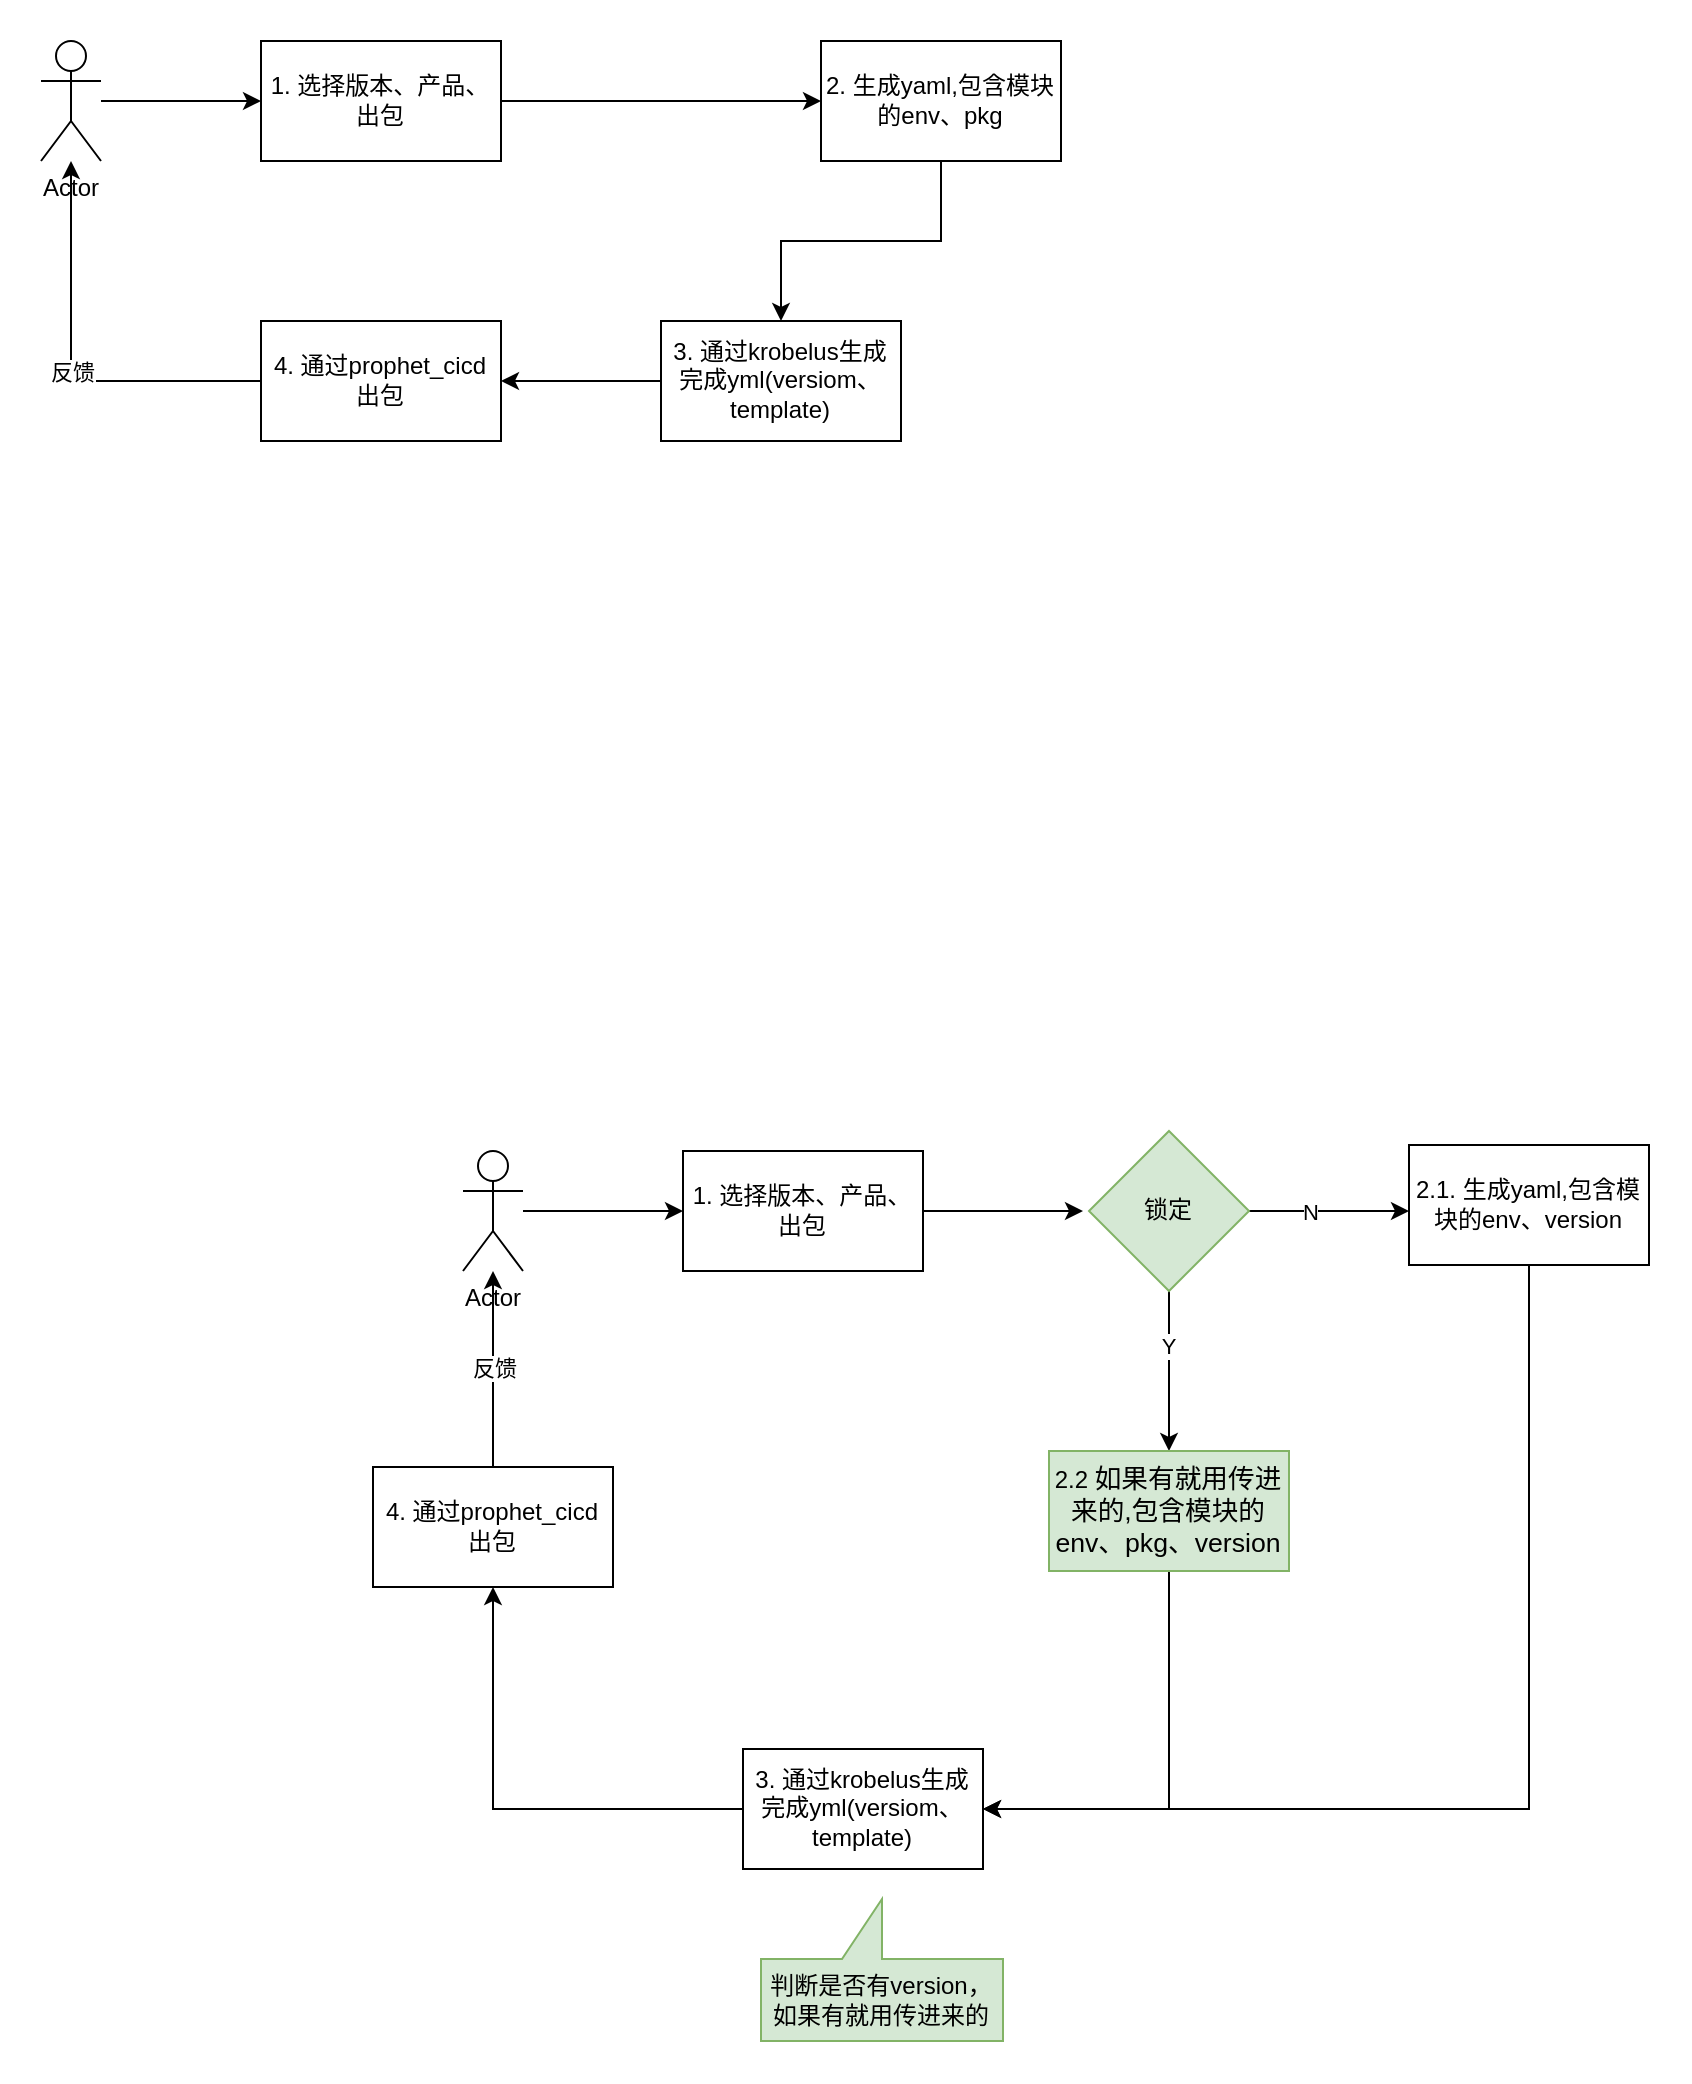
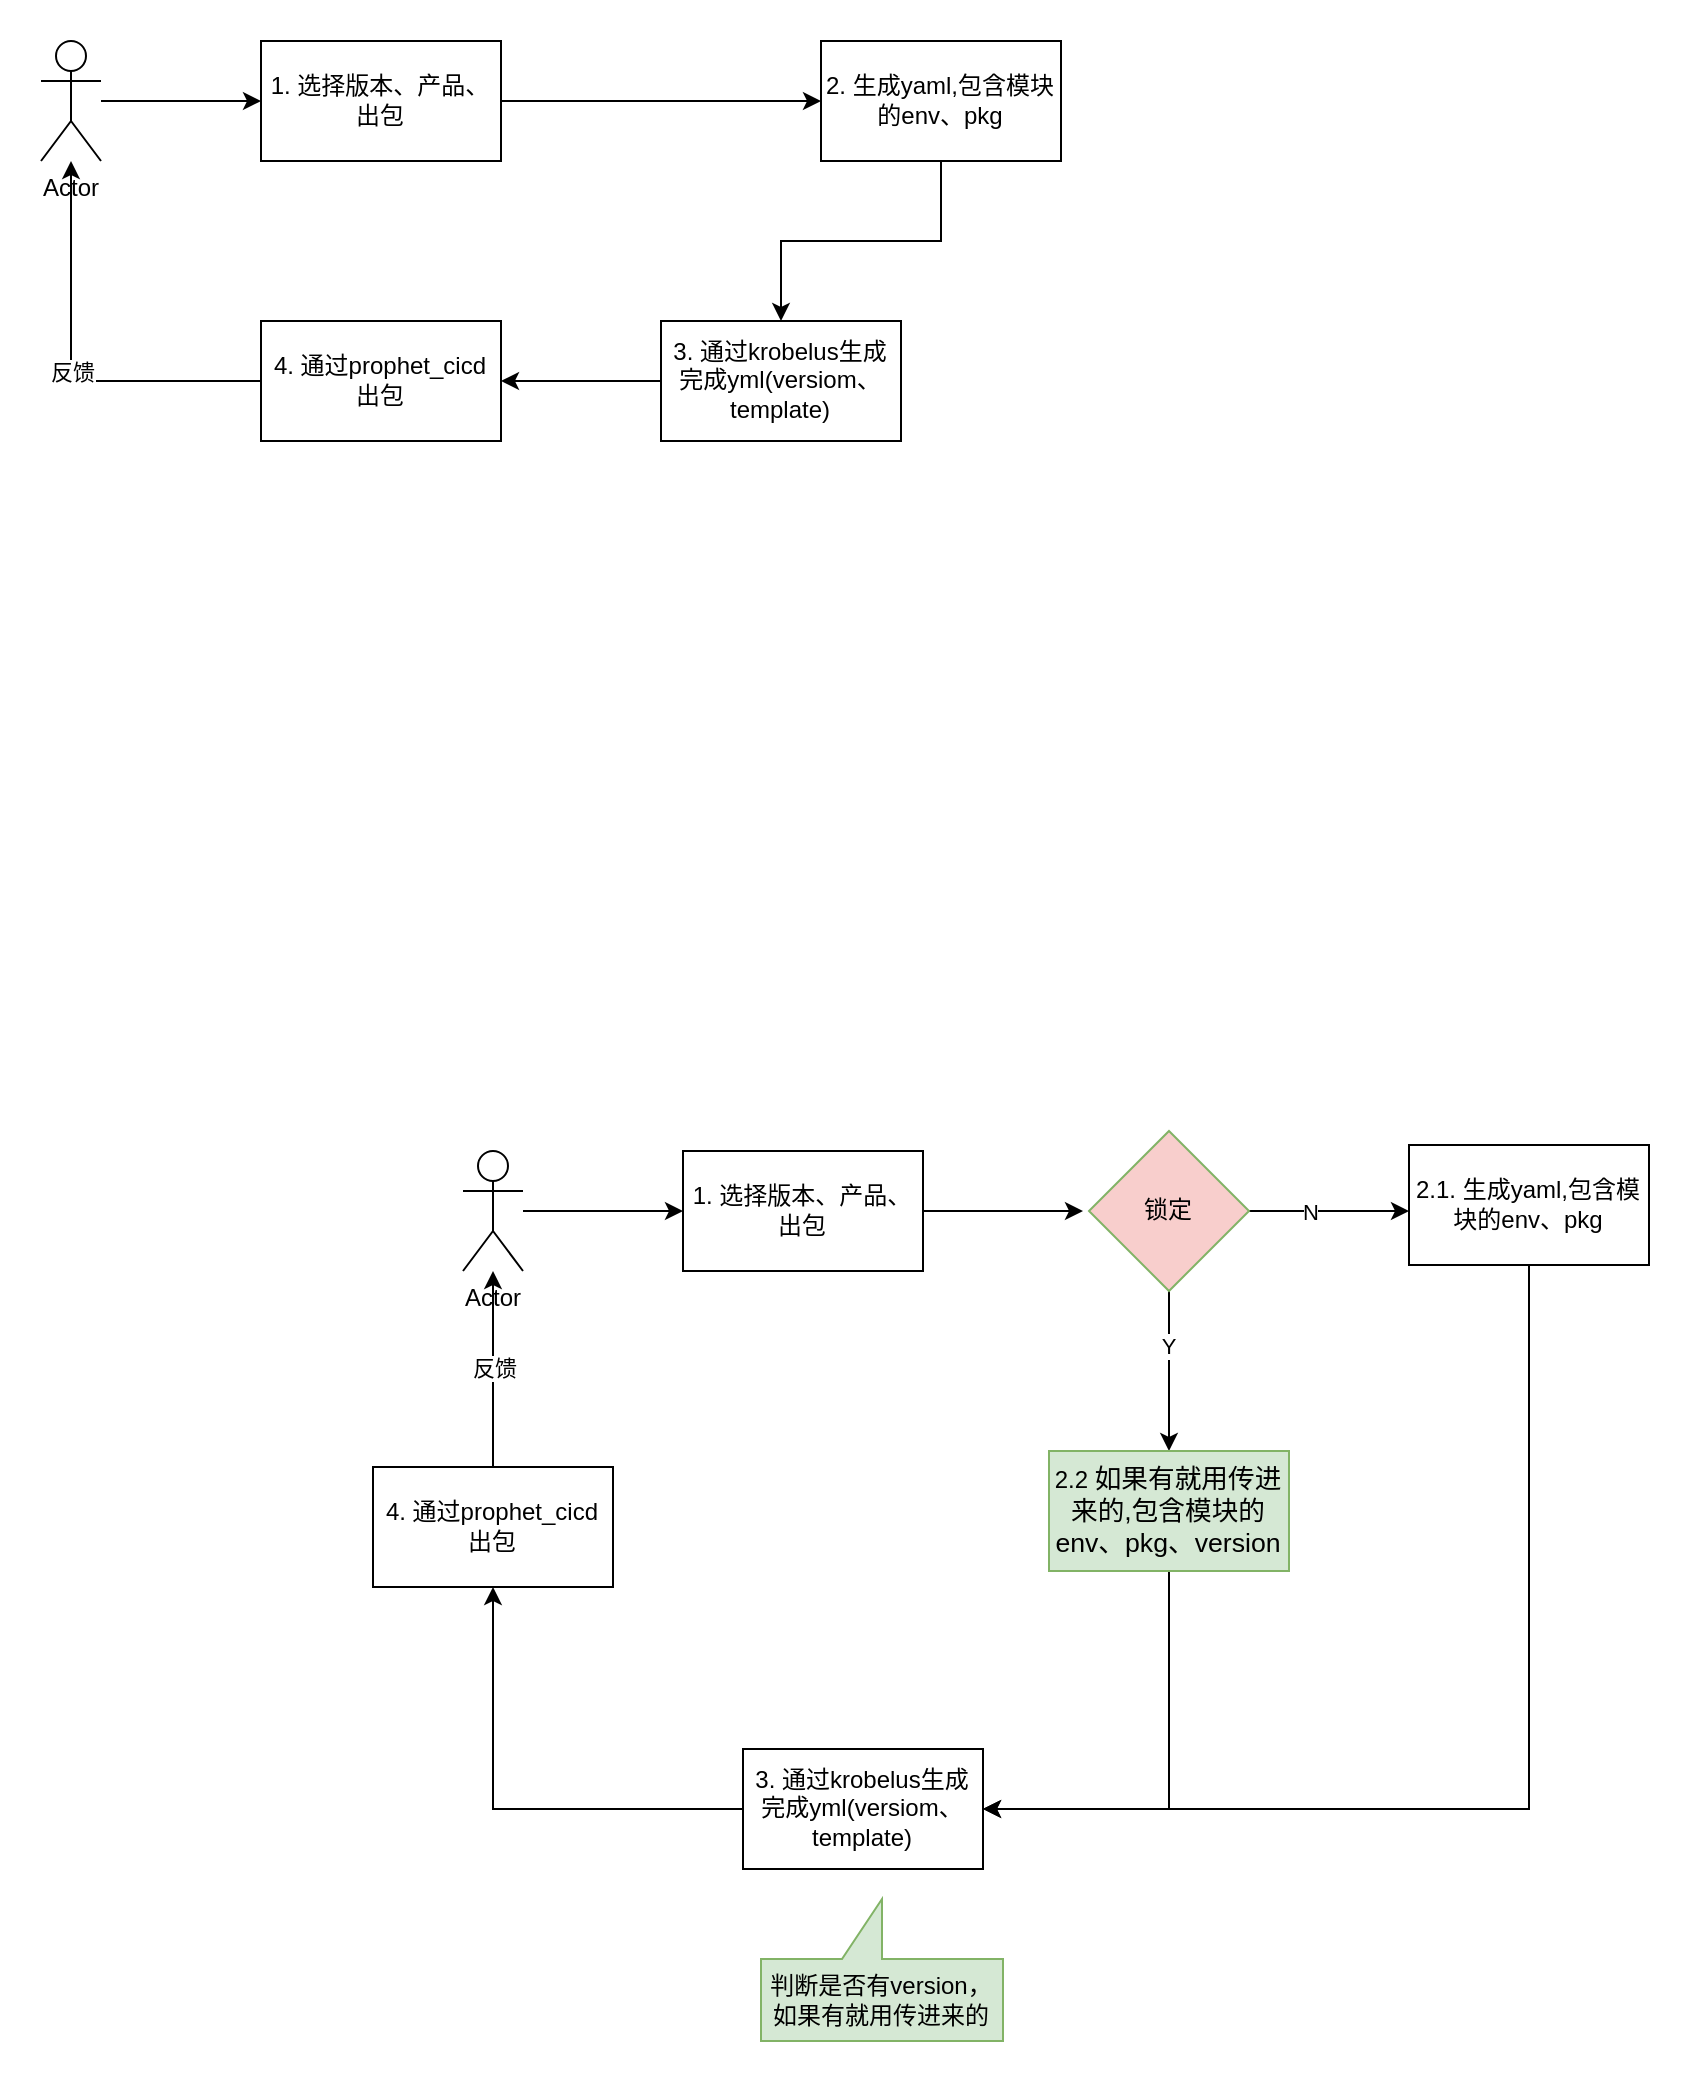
node "2.1. 生成yaml,包含模块的env、version": label "2.1. 生成yaml,包含模块的env、version" -> "2.1. 生成yaml,包含模块的env、pkg"
node "锁定": fillcolor #d5e8d4 -> #f8cecc
